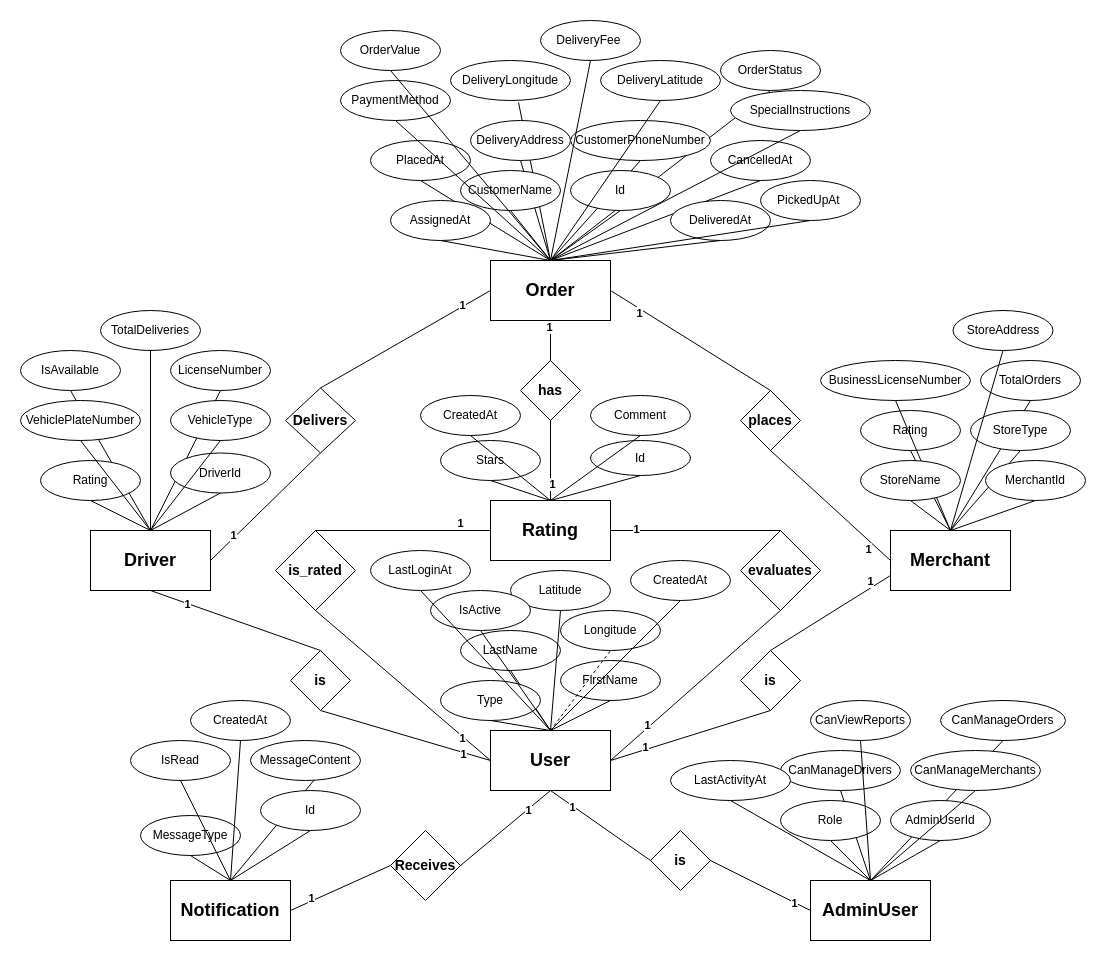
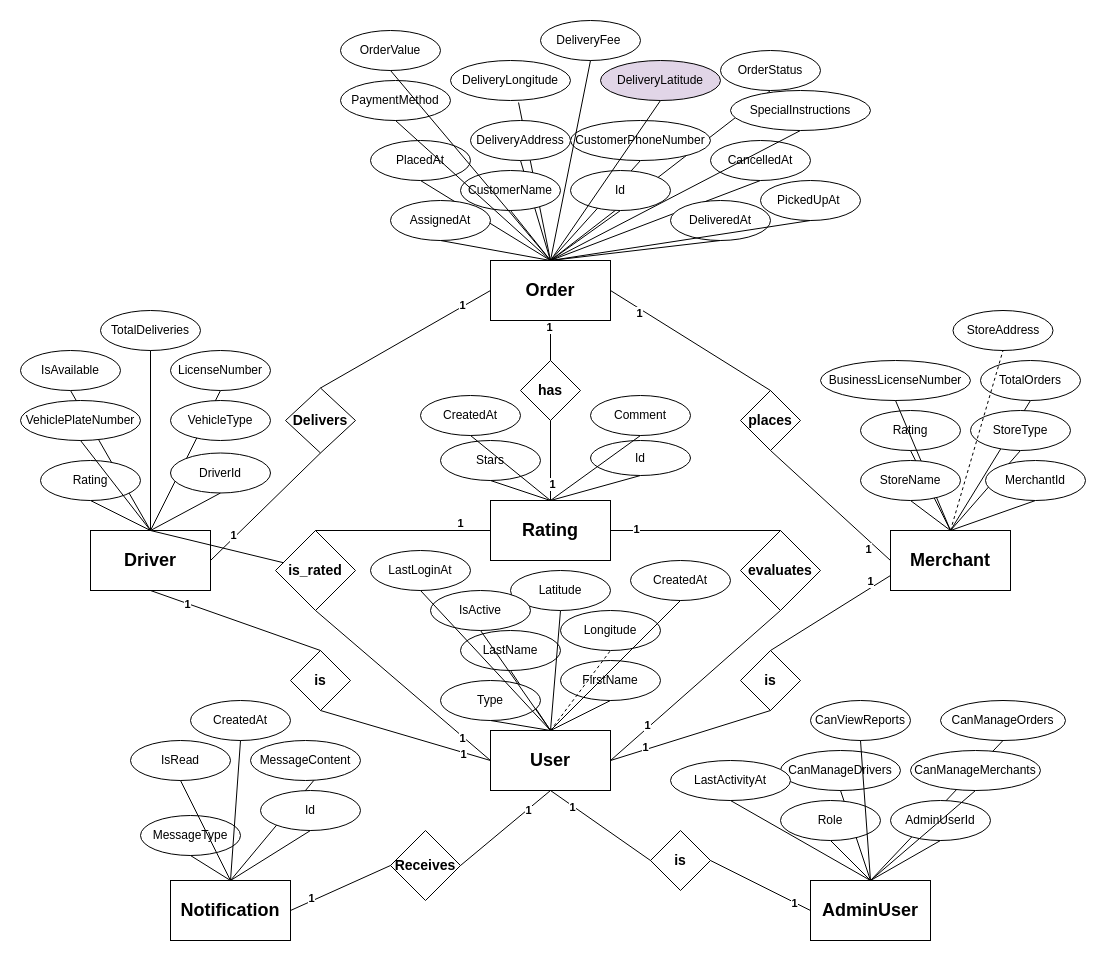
node "DeliveryLatitude": fillcolor #ffffff -> #e1d5e7
edge "StoreAddress" -- "Merchant": style solid -> dashed
edge "VehicleType" -- "Driver": now "is_rated" -- "Driver"
